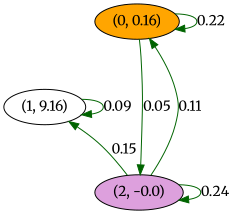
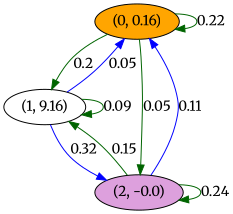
edge "(0, 0.16)" -> "(1, 9.16)": added, label "0.2"
edge "(1, 9.16)" -> "(0, 0.16)": added, label "0.05"
edge "(2, -0.0)" -> "(0, 0.16)": color darkgreen -> blue
edge "(1, 9.16)" -> "(2, -0.0)": added, label "0.32"
